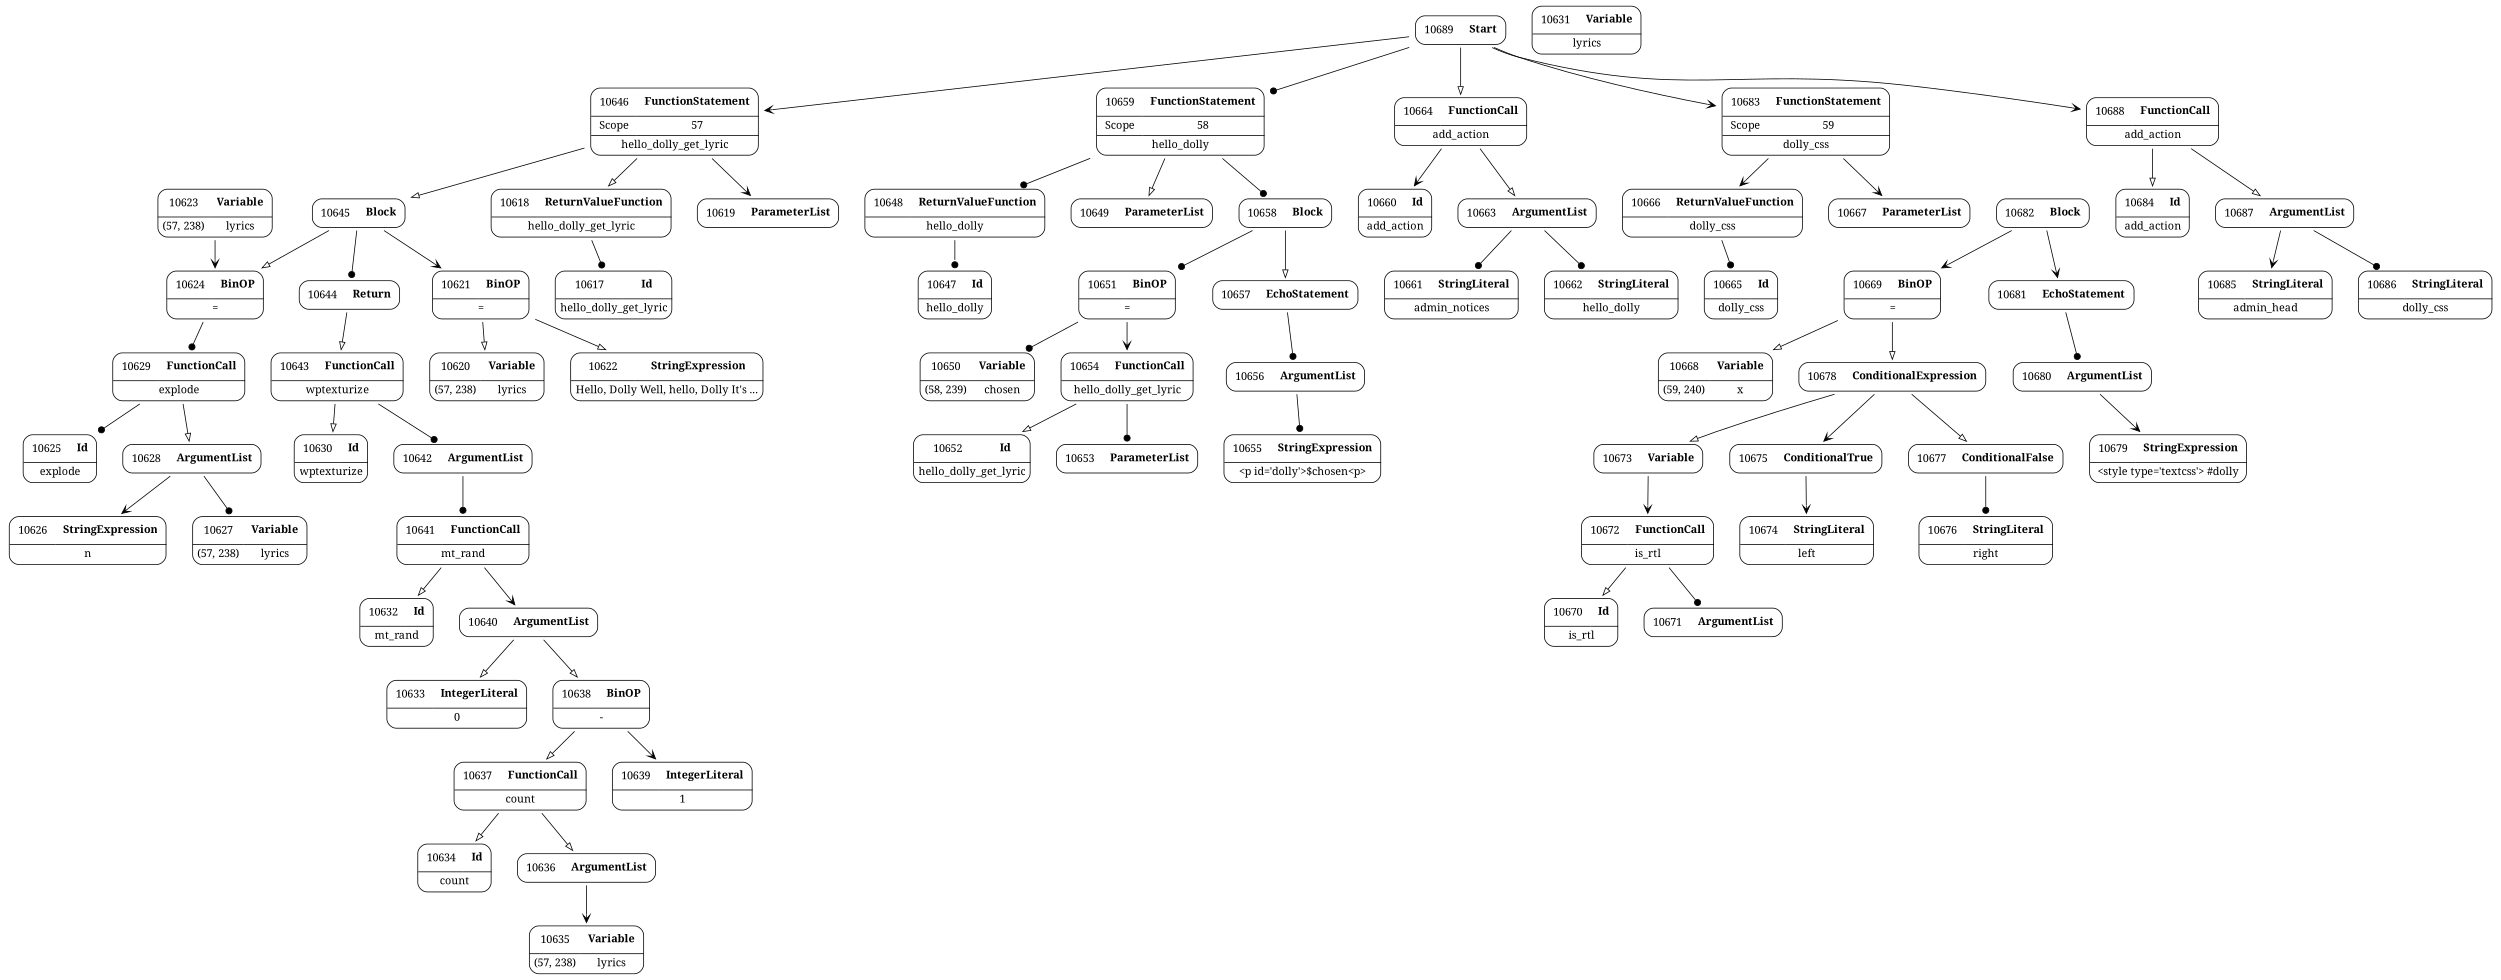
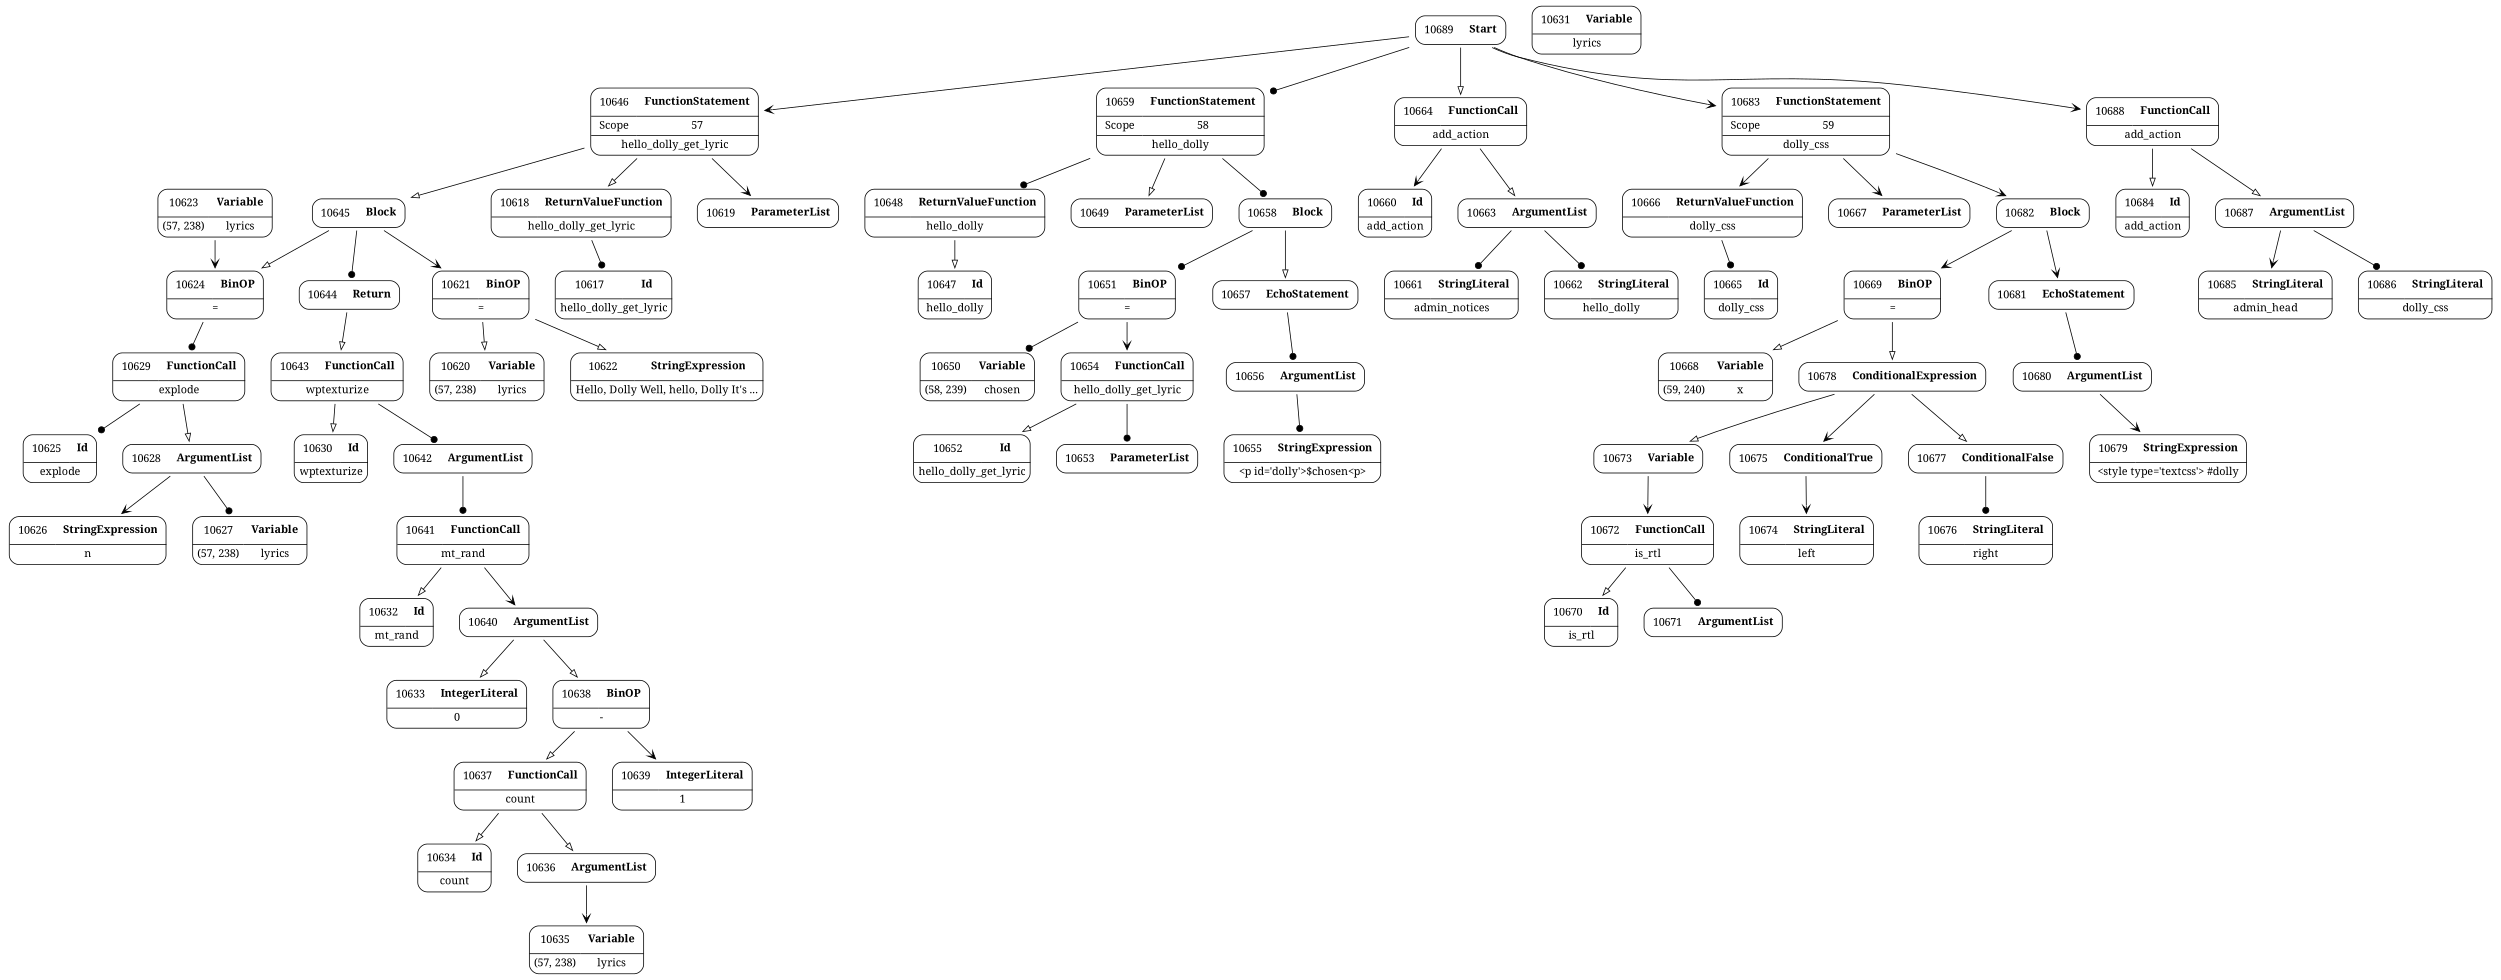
edge "10683" -> "10682": added
edge "10648" -> "10647": arrowhead dot -> onormal
